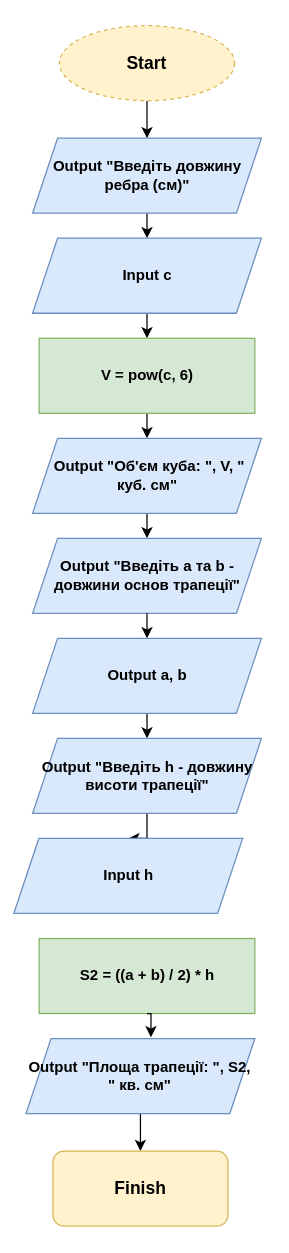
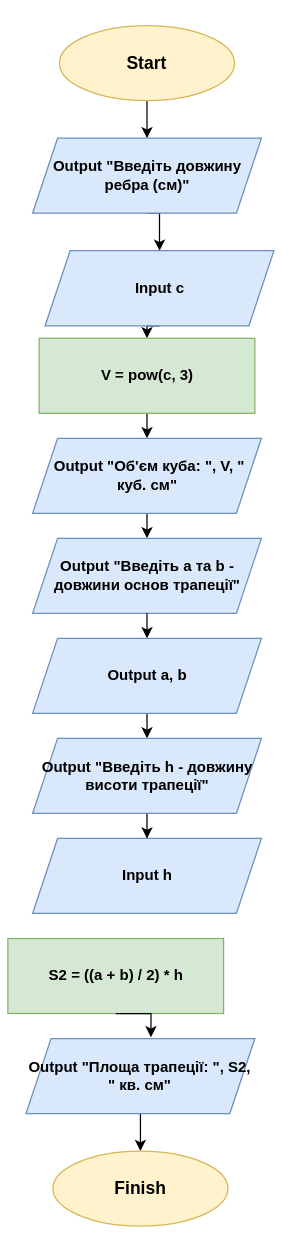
node "Start": style dashed -> solid
node "Input c": moved (147, 276) -> (159, 288)
node "V = pow(c, 6)": label "V = pow(c, 6)" -> "V = pow(c, 3)"
node "Input h": moved (128, 876) -> (147, 876)
node "S2 = ((a + b) / 2) * h": moved (147, 976) -> (116, 976)
node "Finish": shape rounded rectangle -> ellipse
